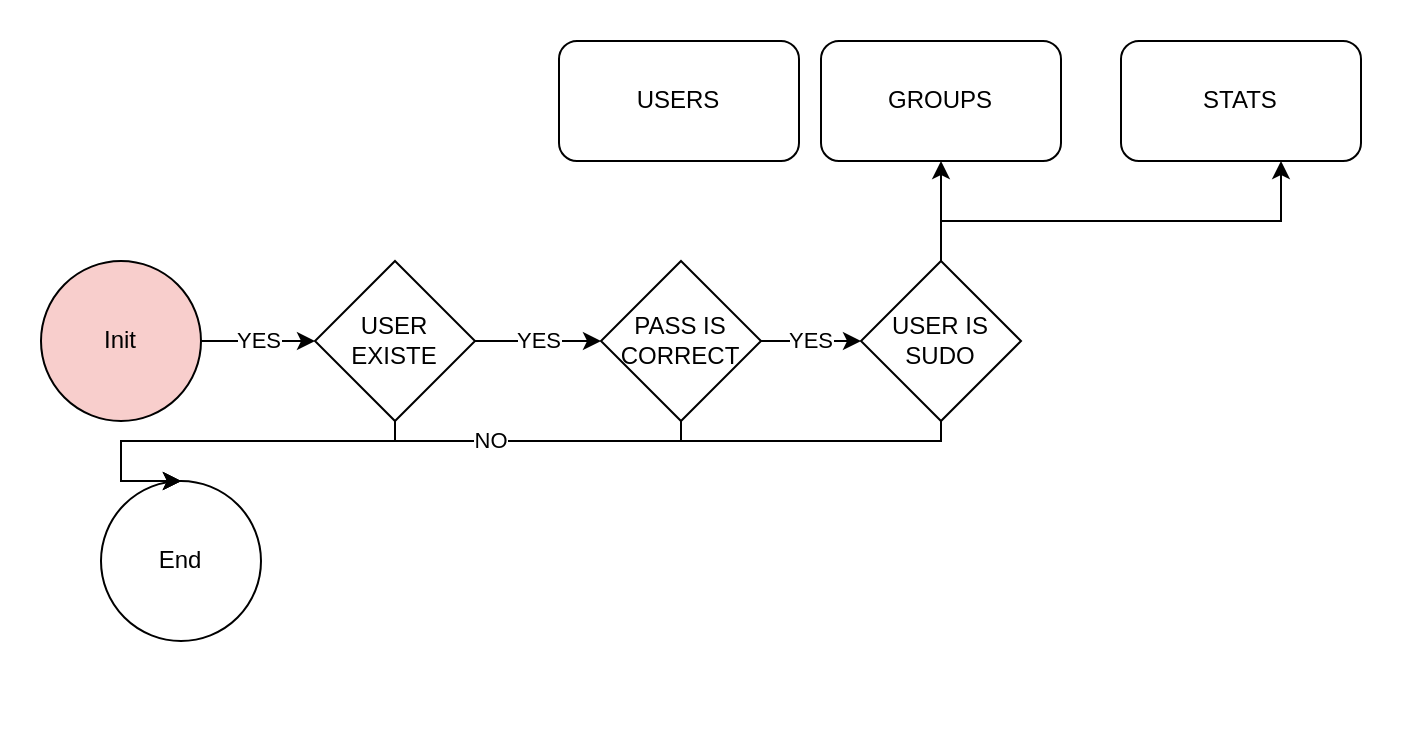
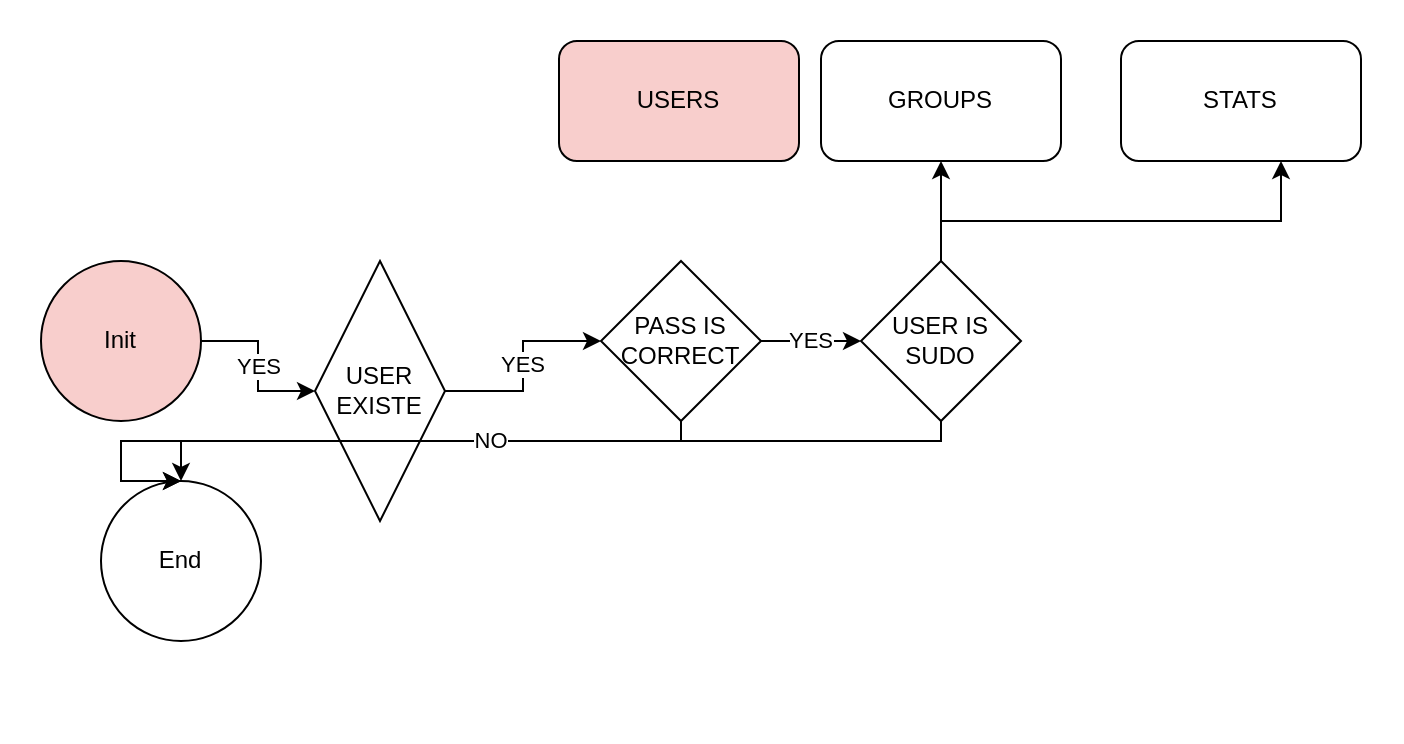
node "USERS": fillcolor #ffffff -> #f8cecc
node "USER EXISTE": size 160x160 -> 130x260
